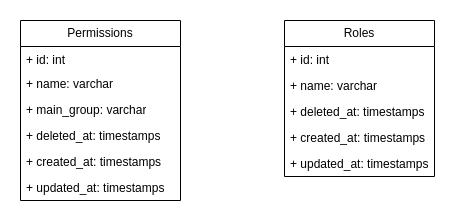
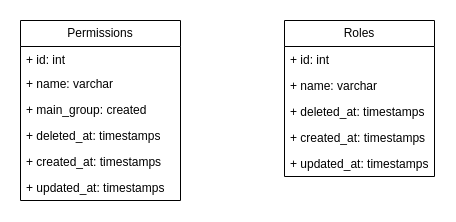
node "+ main_group: varchar": label "+ main_group: varchar" -> "+ main_group: created"
